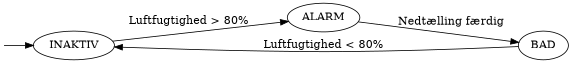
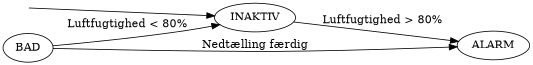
edge "ALARM" -> "BAD": reversed
